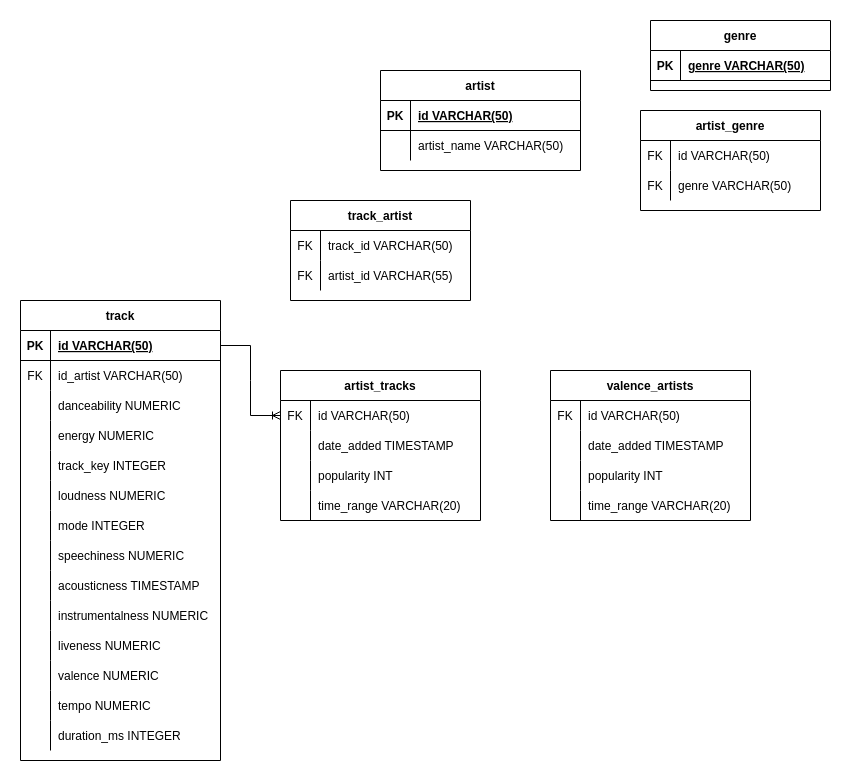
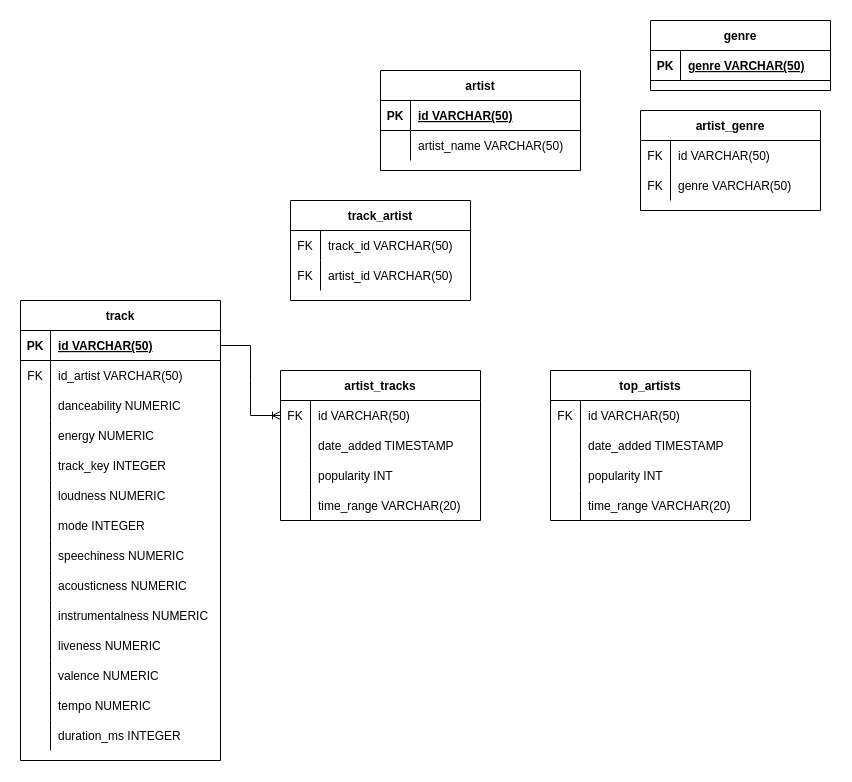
node "artist_id VARCHAR(55)": label "artist_id VARCHAR(55)" -> "artist_id VARCHAR(50)"
node "valence_artists": label "valence_artists" -> "top_artists"
node "acousticness TIMESTAMP": label "acousticness TIMESTAMP" -> "acousticness NUMERIC"
